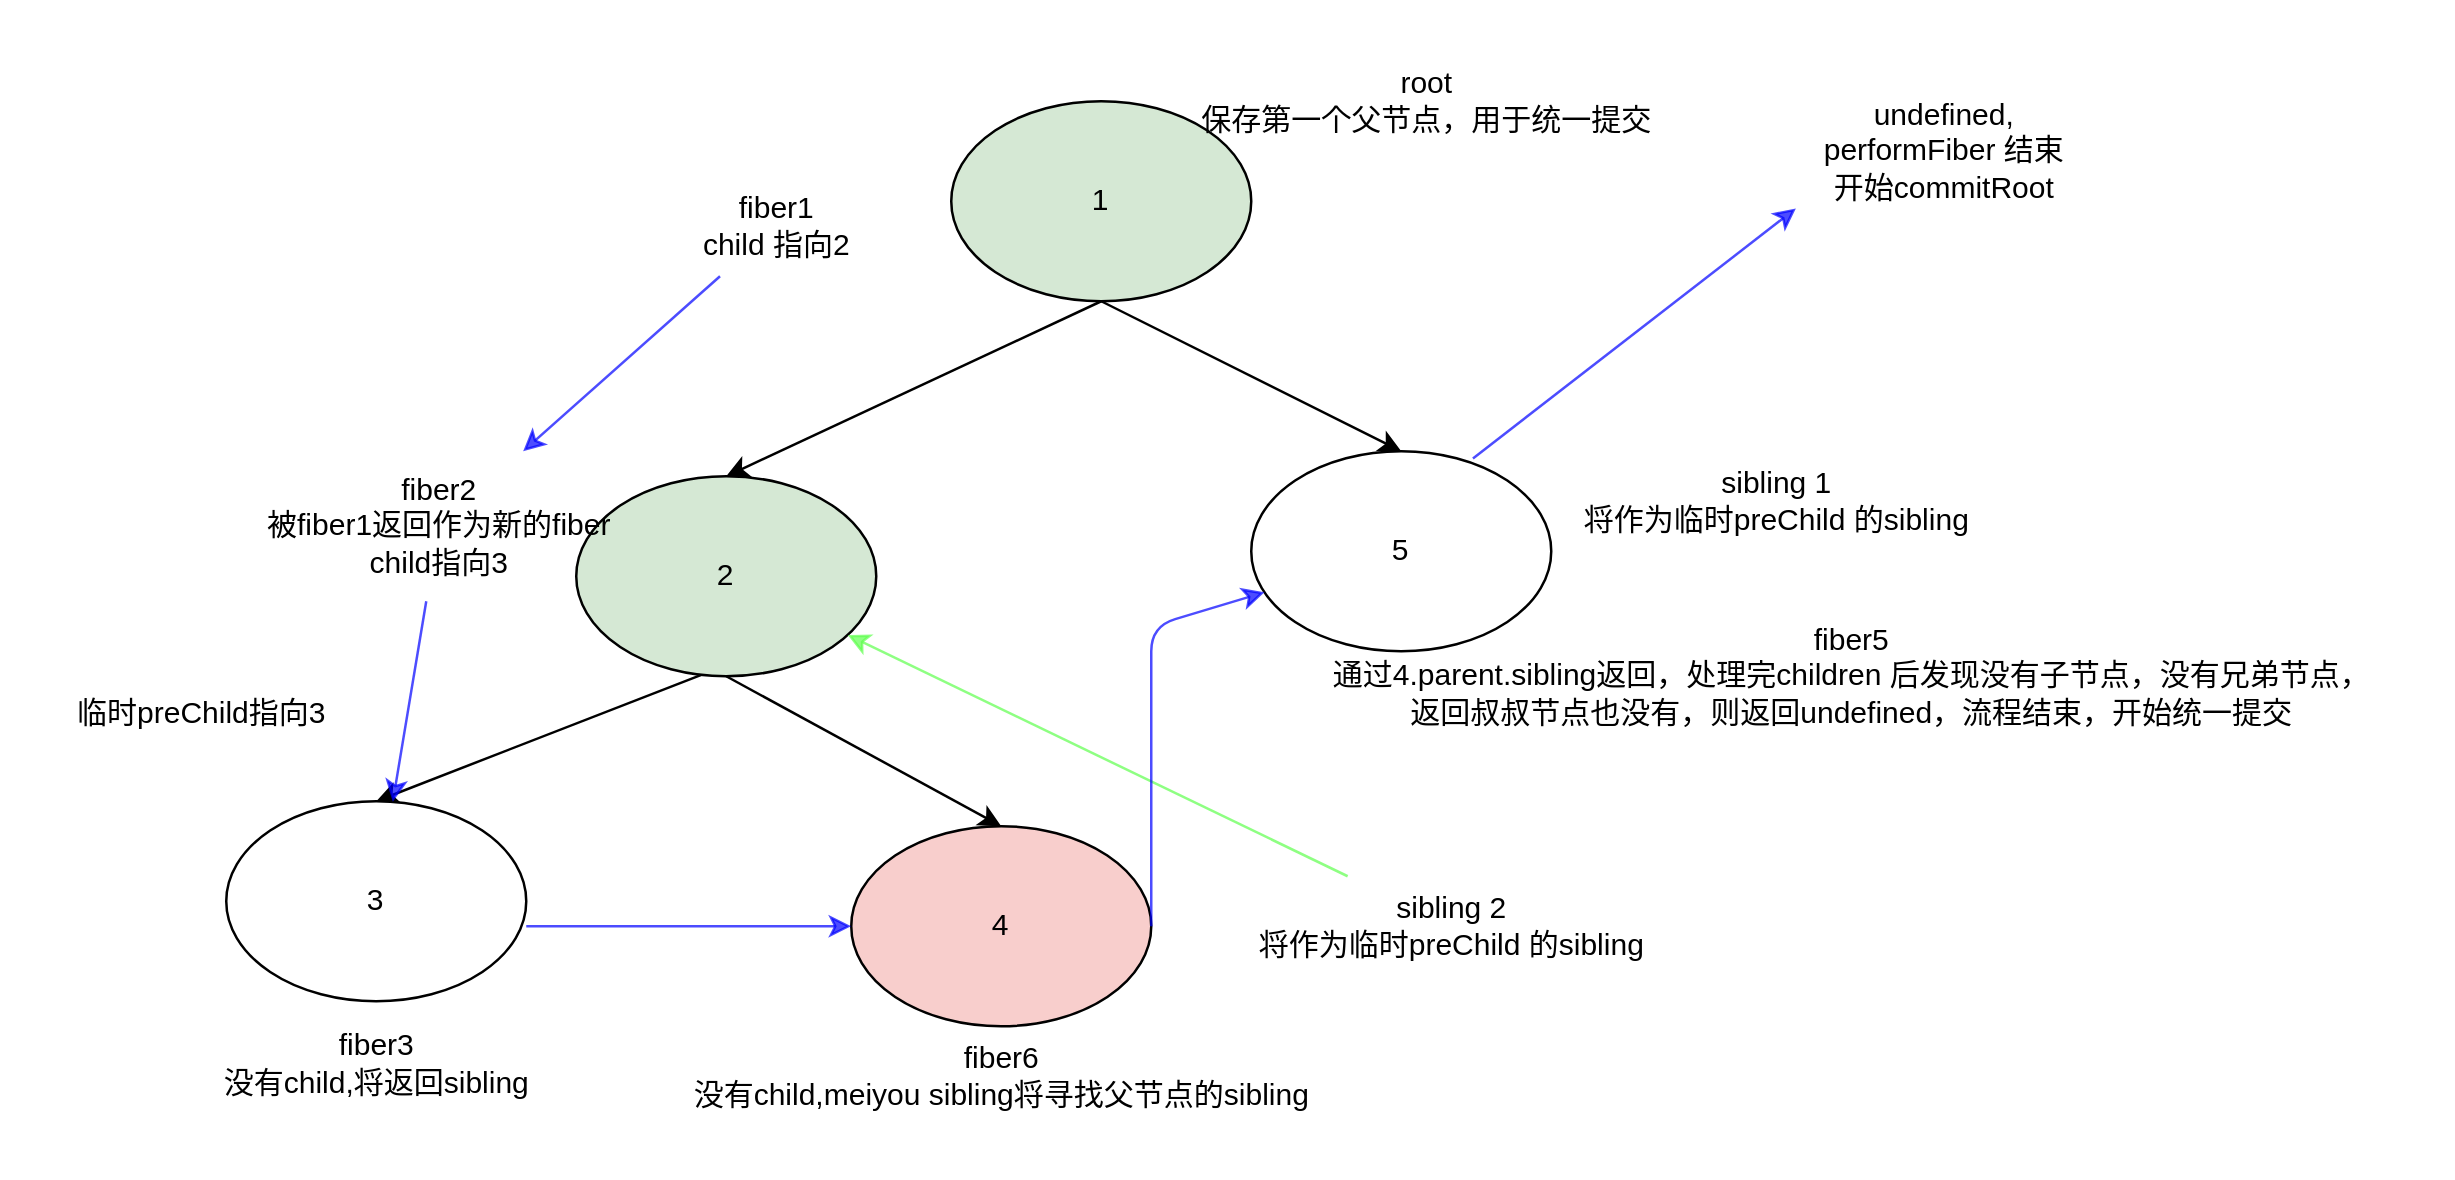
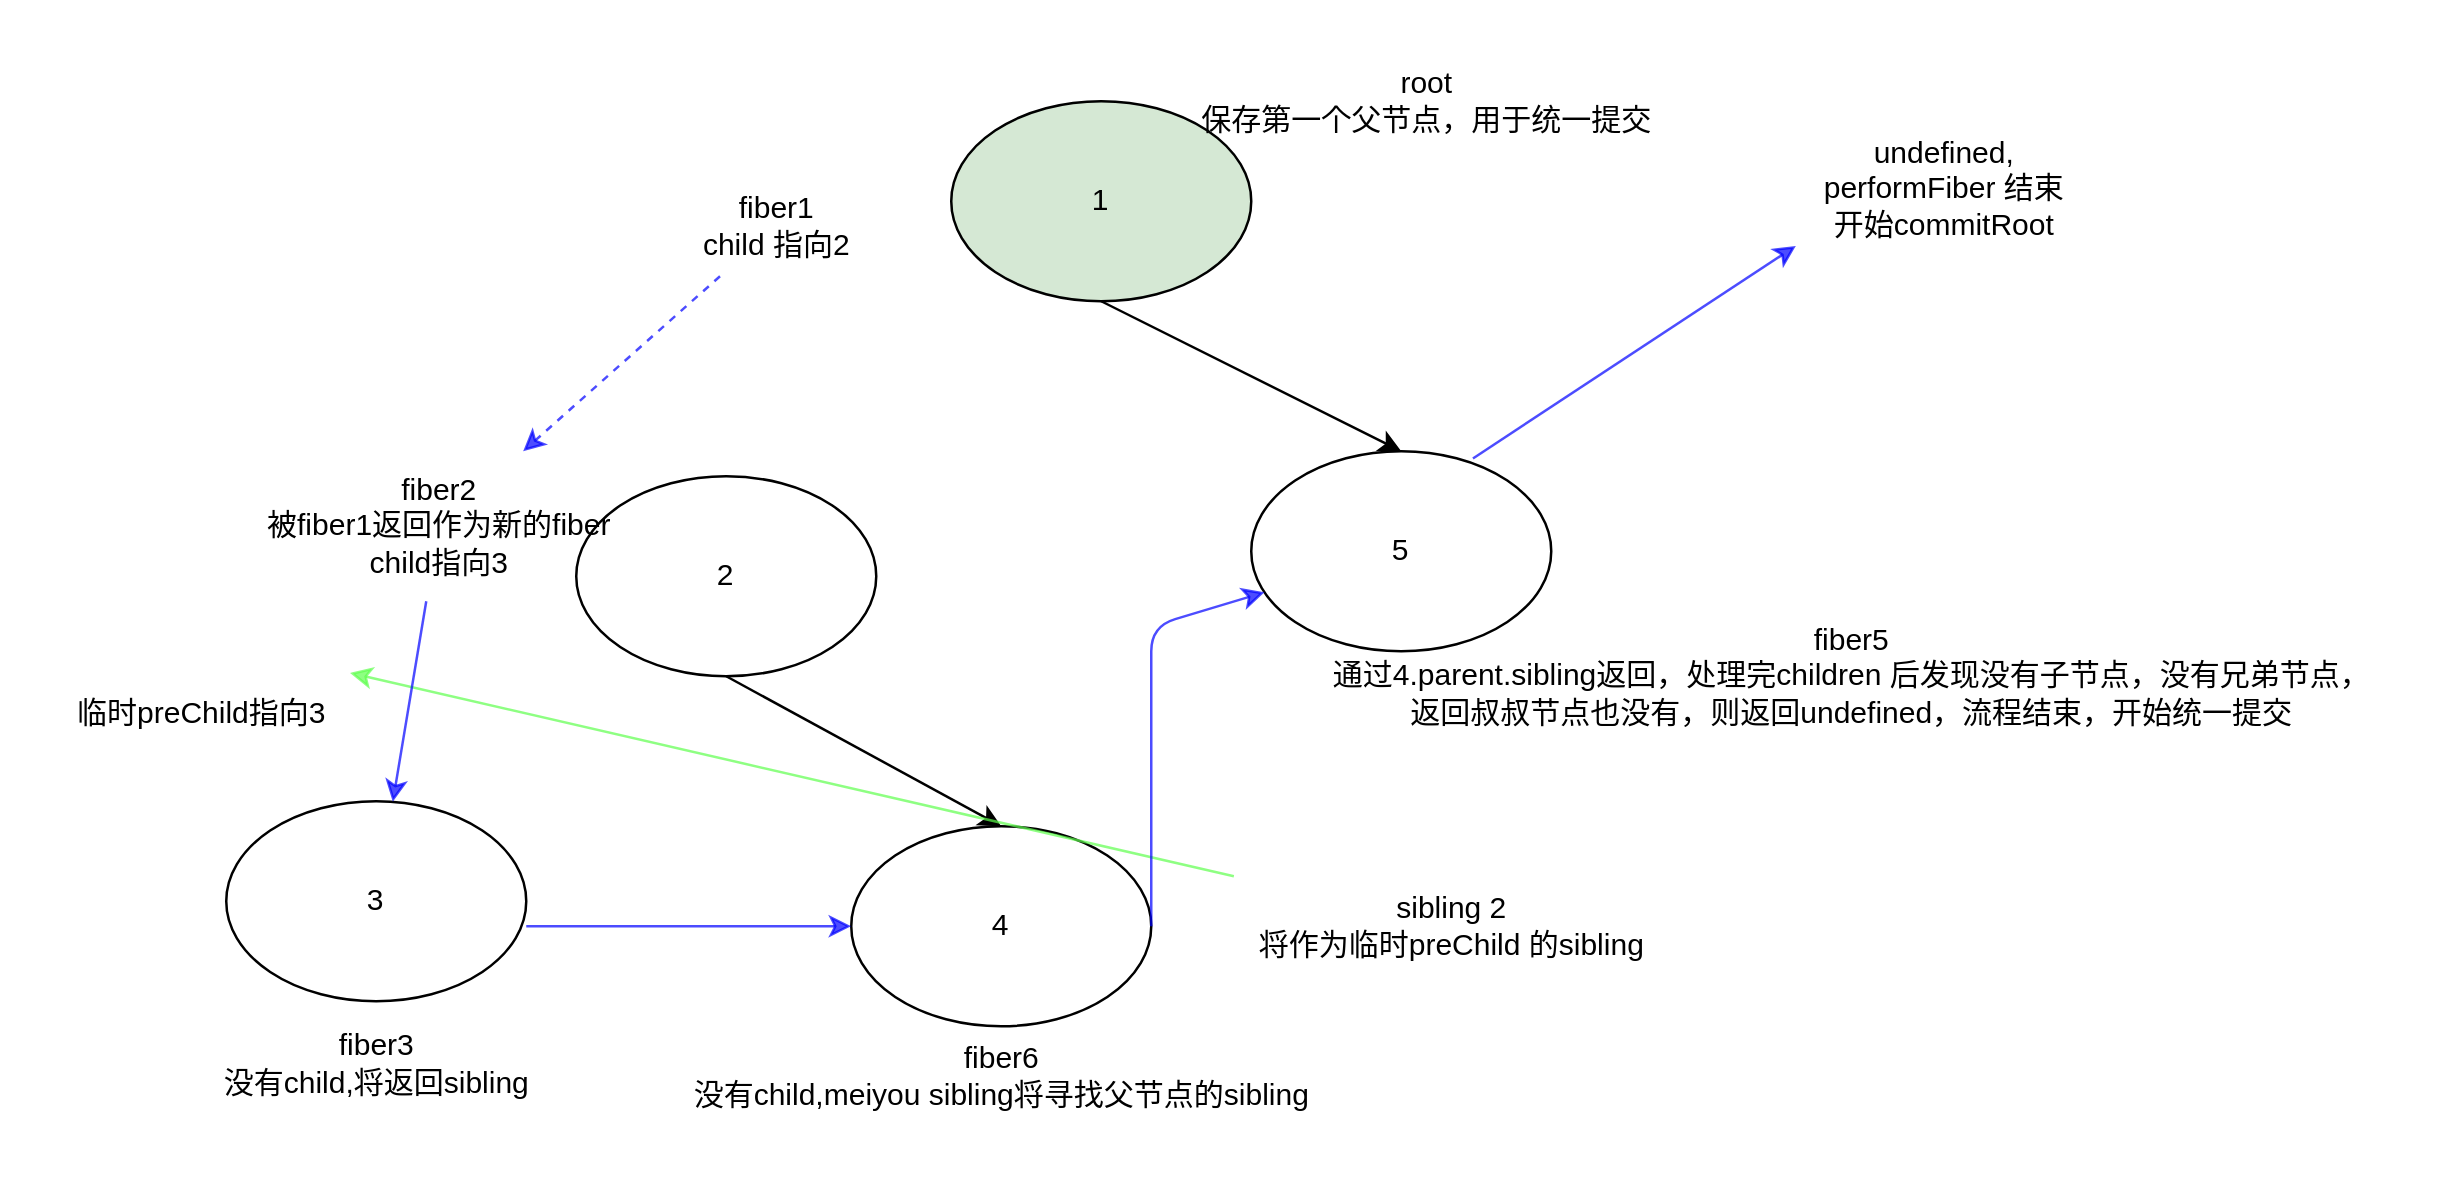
node "undefined, performFiber 结束 开始commitRoot": moved (1944, 151) -> (1944, 189)
edge "fiber1 child 指向2" -> "fiber2 被fiber1返回作为新的fiber child指向3": style solid -> dashed
edge "1" -> "2": removed
node "sibling 1 将作为临时preChild 的sibling": removed
node "2": fillcolor #d5e8d4 -> #ffffff
edge "sibling 2 将作为临时preChild 的sibling" -> "2": now "sibling 2 将作为临时preChild 的sibling" -> "临时preChild指向3"
edge "2" -> "3": removed
node "4": fillcolor #f8cecc -> #ffffff
